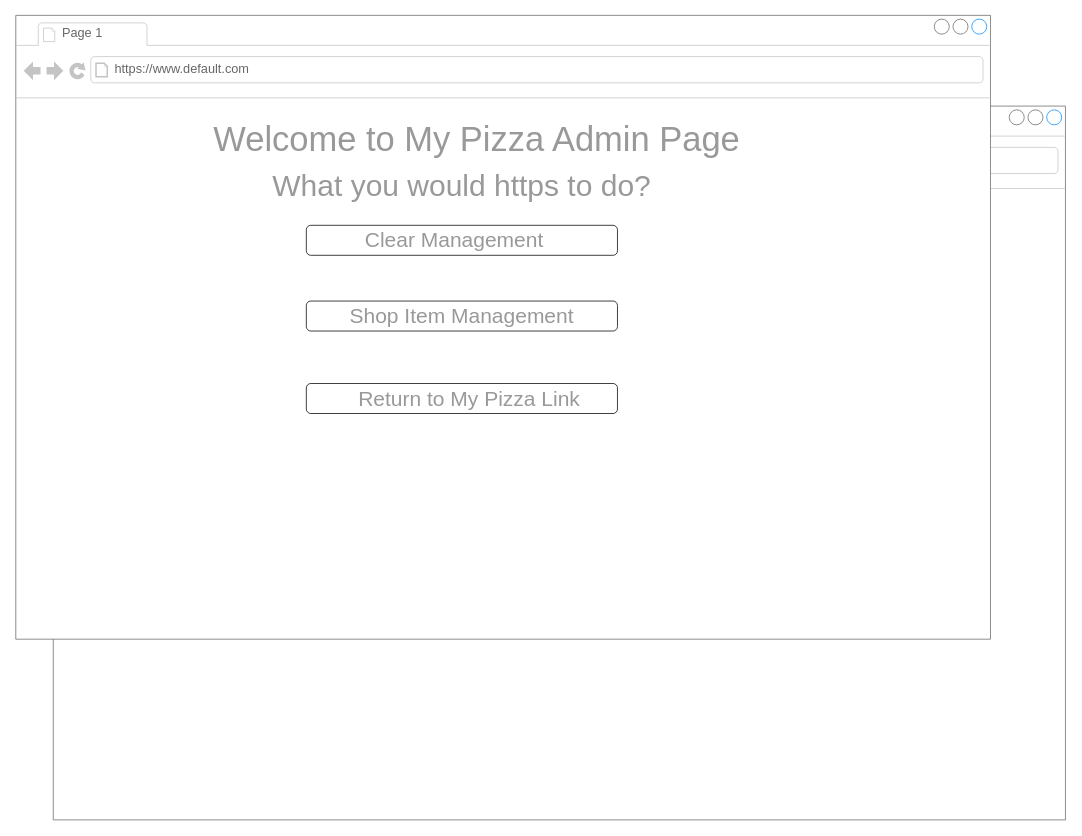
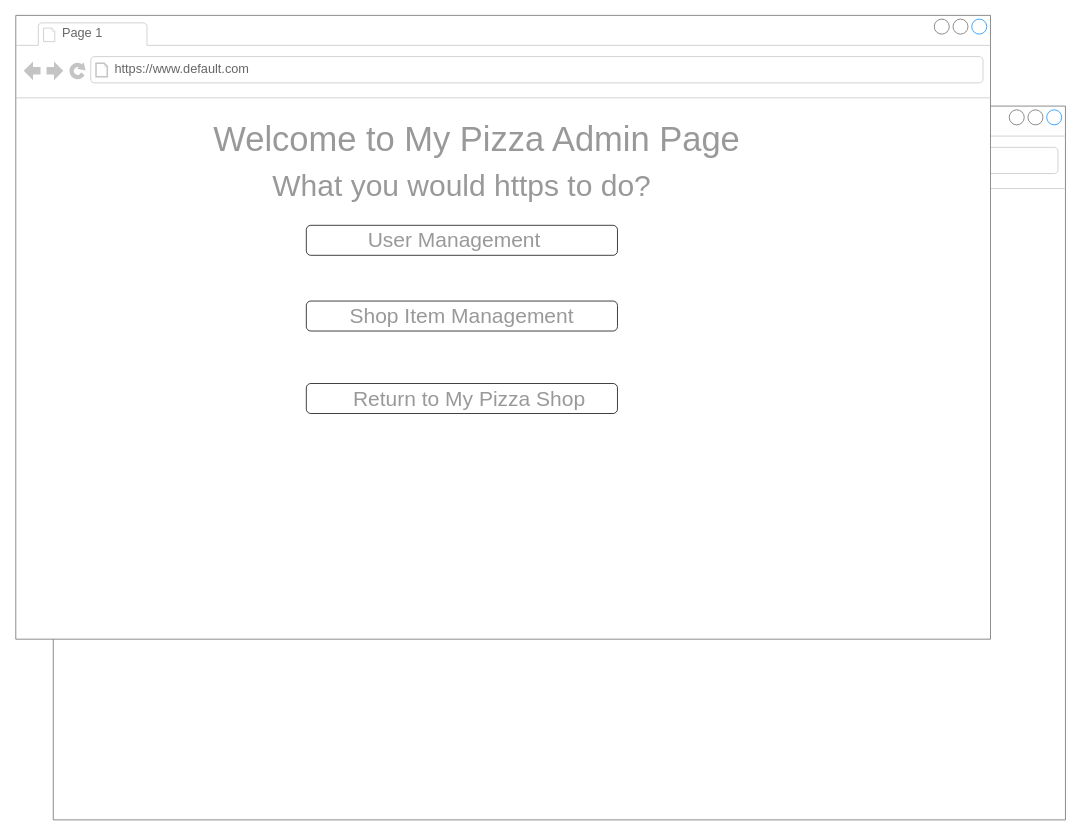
node "Clear Management": label "Clear Management" -> "User Management"
node "Return to My Pizza Link": label "Return to My Pizza Link" -> "Return to My Pizza Shop"
